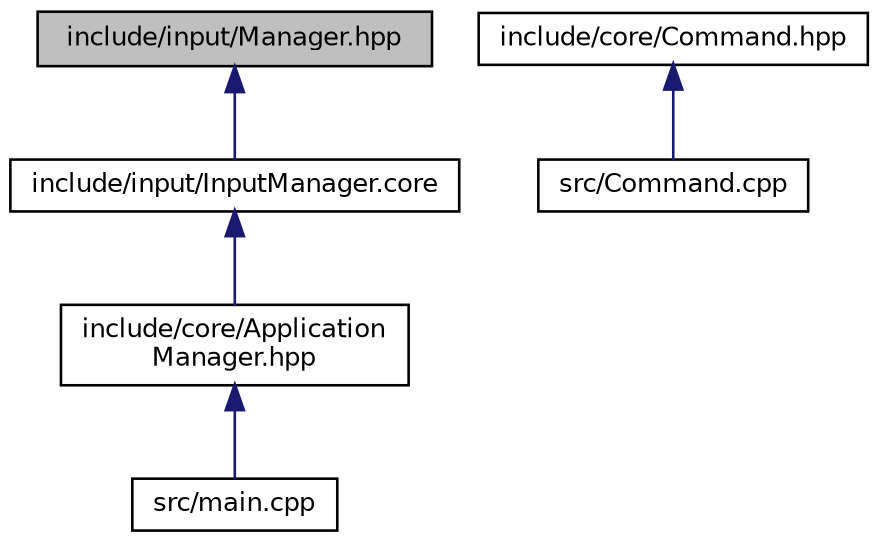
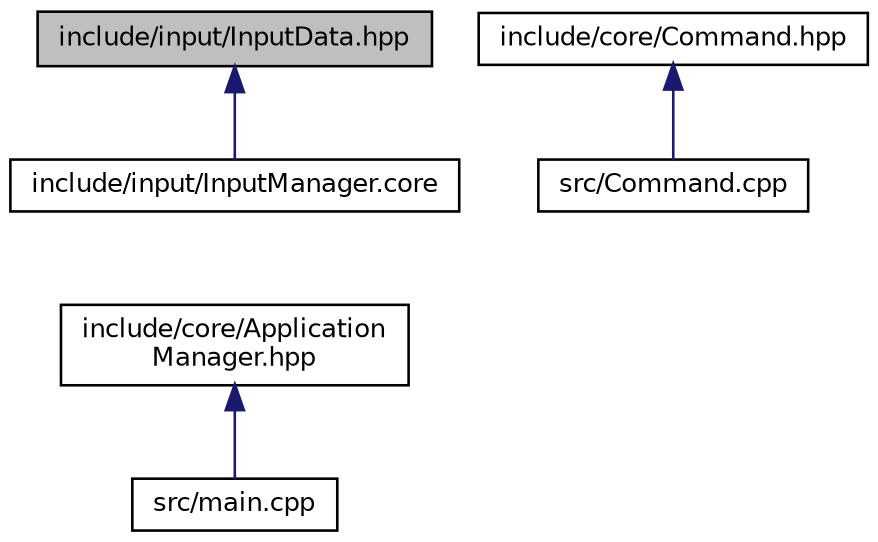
node "include/input/Manager.hpp": label "include/input/Manager.hpp" -> "include/input/InputData.hpp"
edge "include/core/Application Manager.hpp" -> "include/input/InputManager.core": removed
